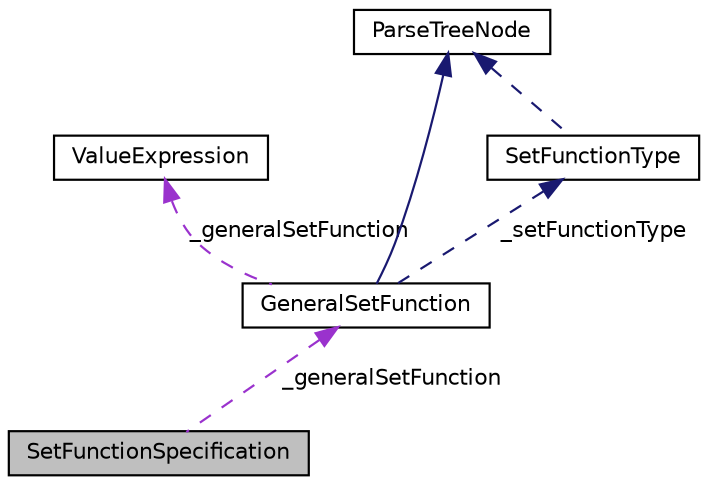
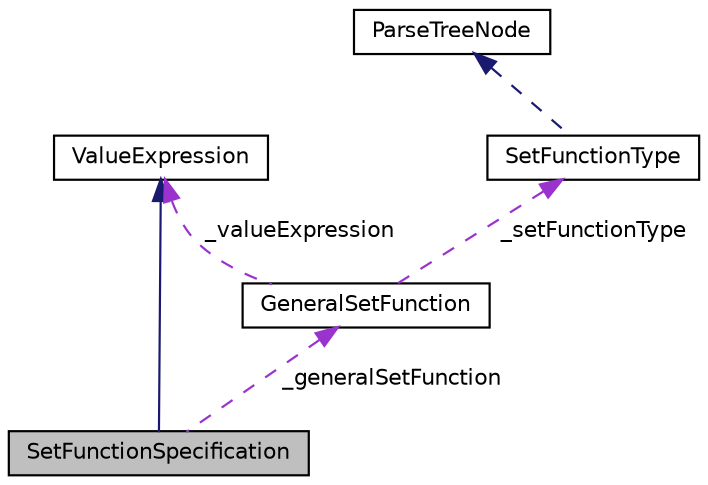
edge "GeneralSetFunction" -> "ParseTreeNode": removed
edge "GeneralSetFunction" -> "ValueExpression": label " _generalSetFunction" -> " _valueExpression"
edge "GeneralSetFunction" -> "SetFunctionType": color midnightblue -> darkorchid3
edge "SetFunctionSpecification" -> "ValueExpression": added
